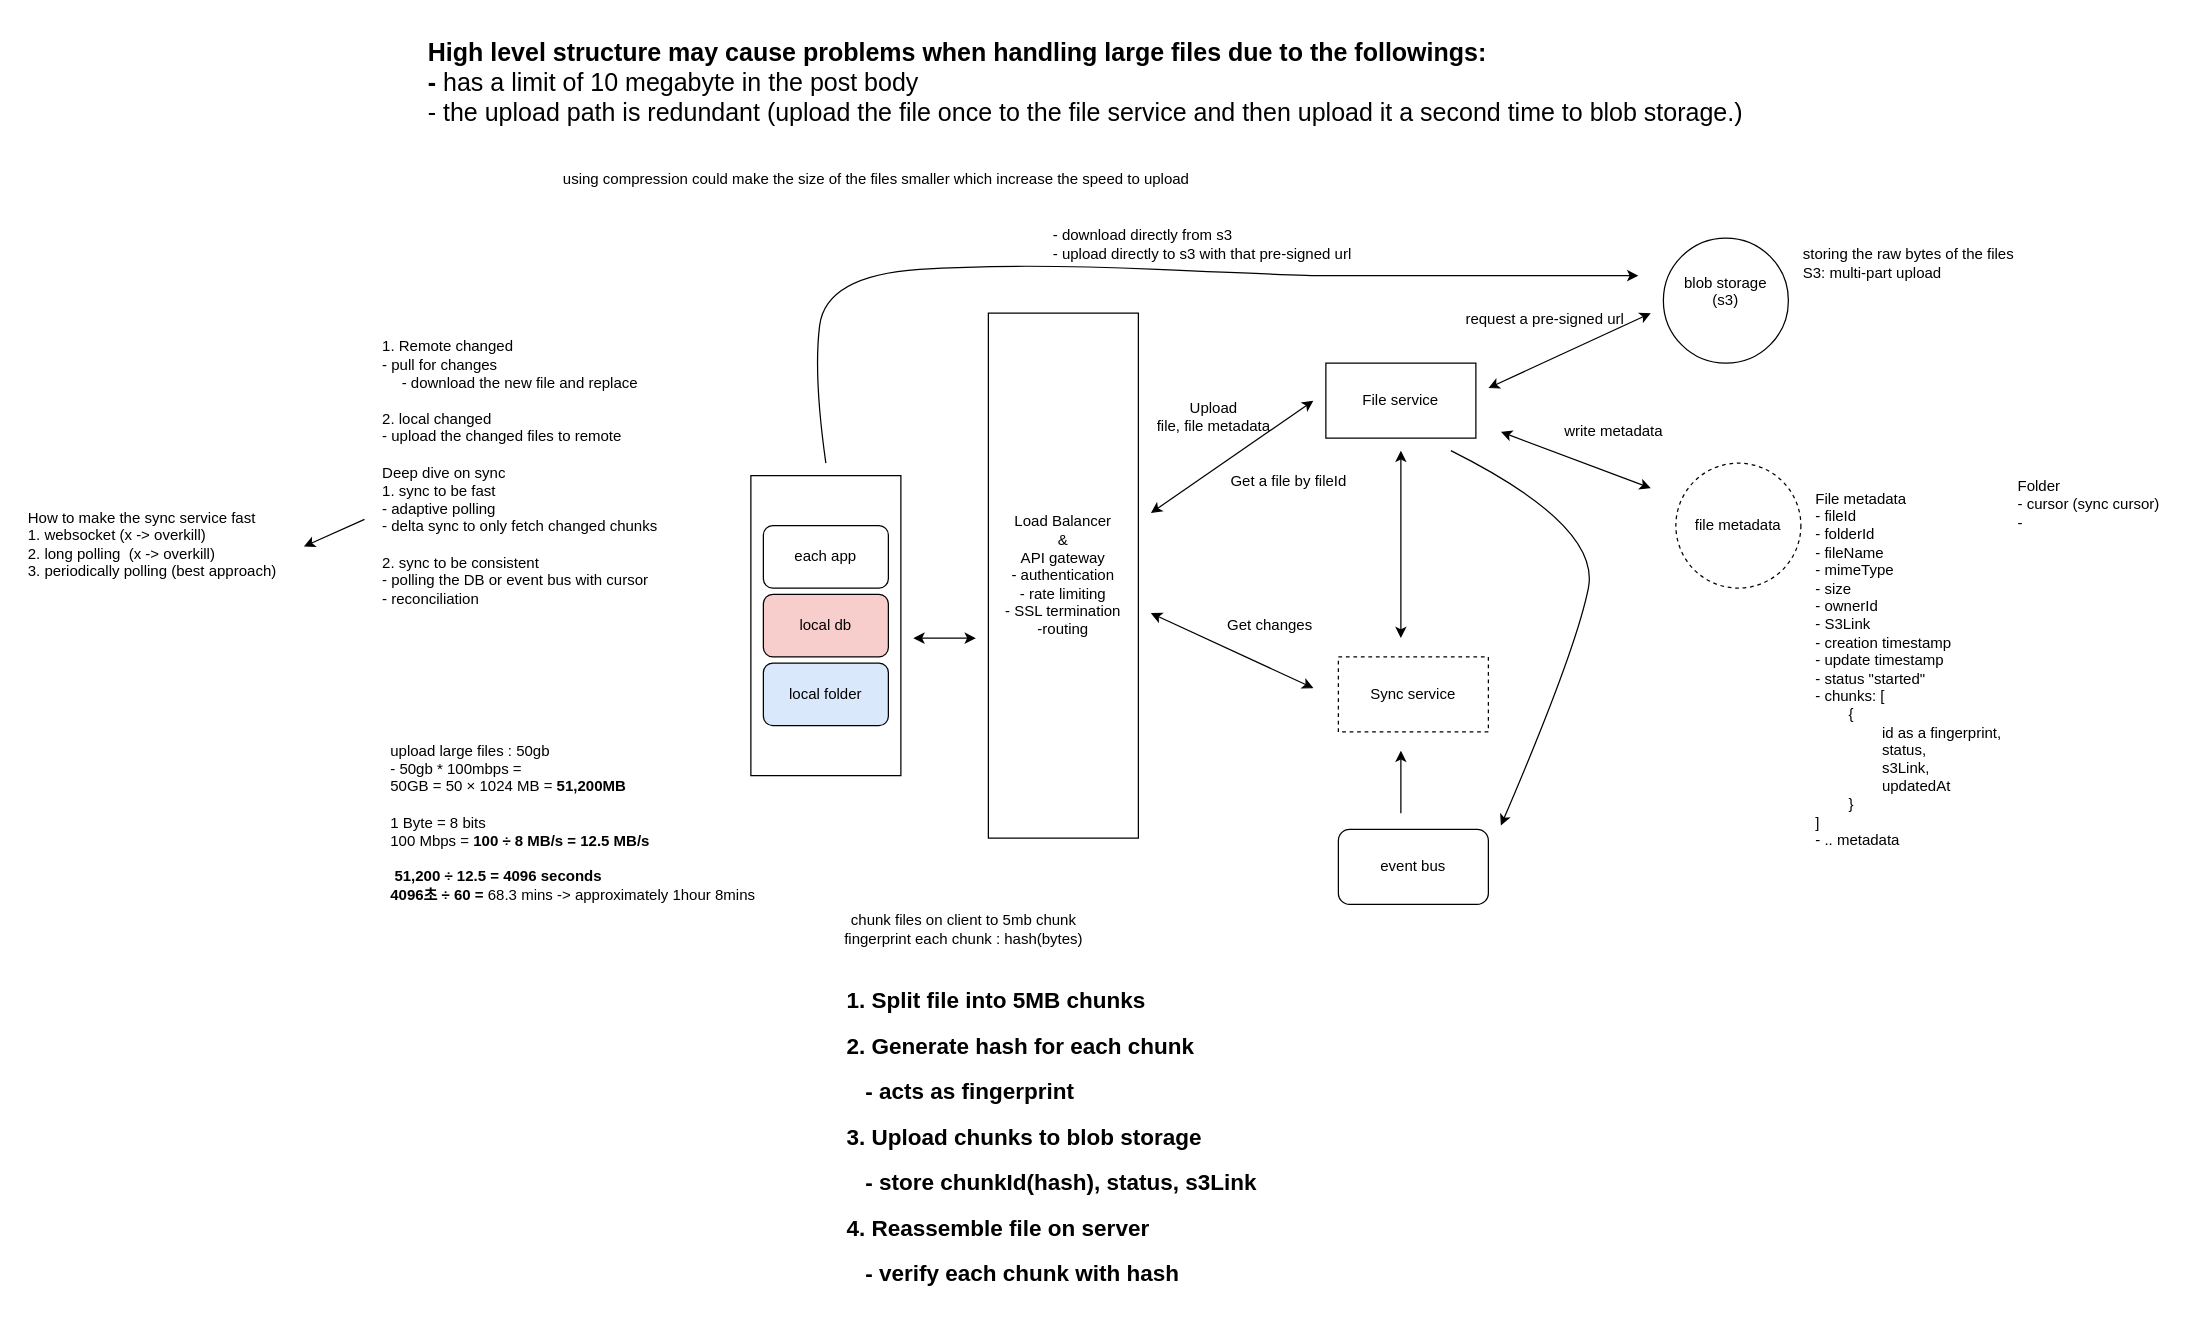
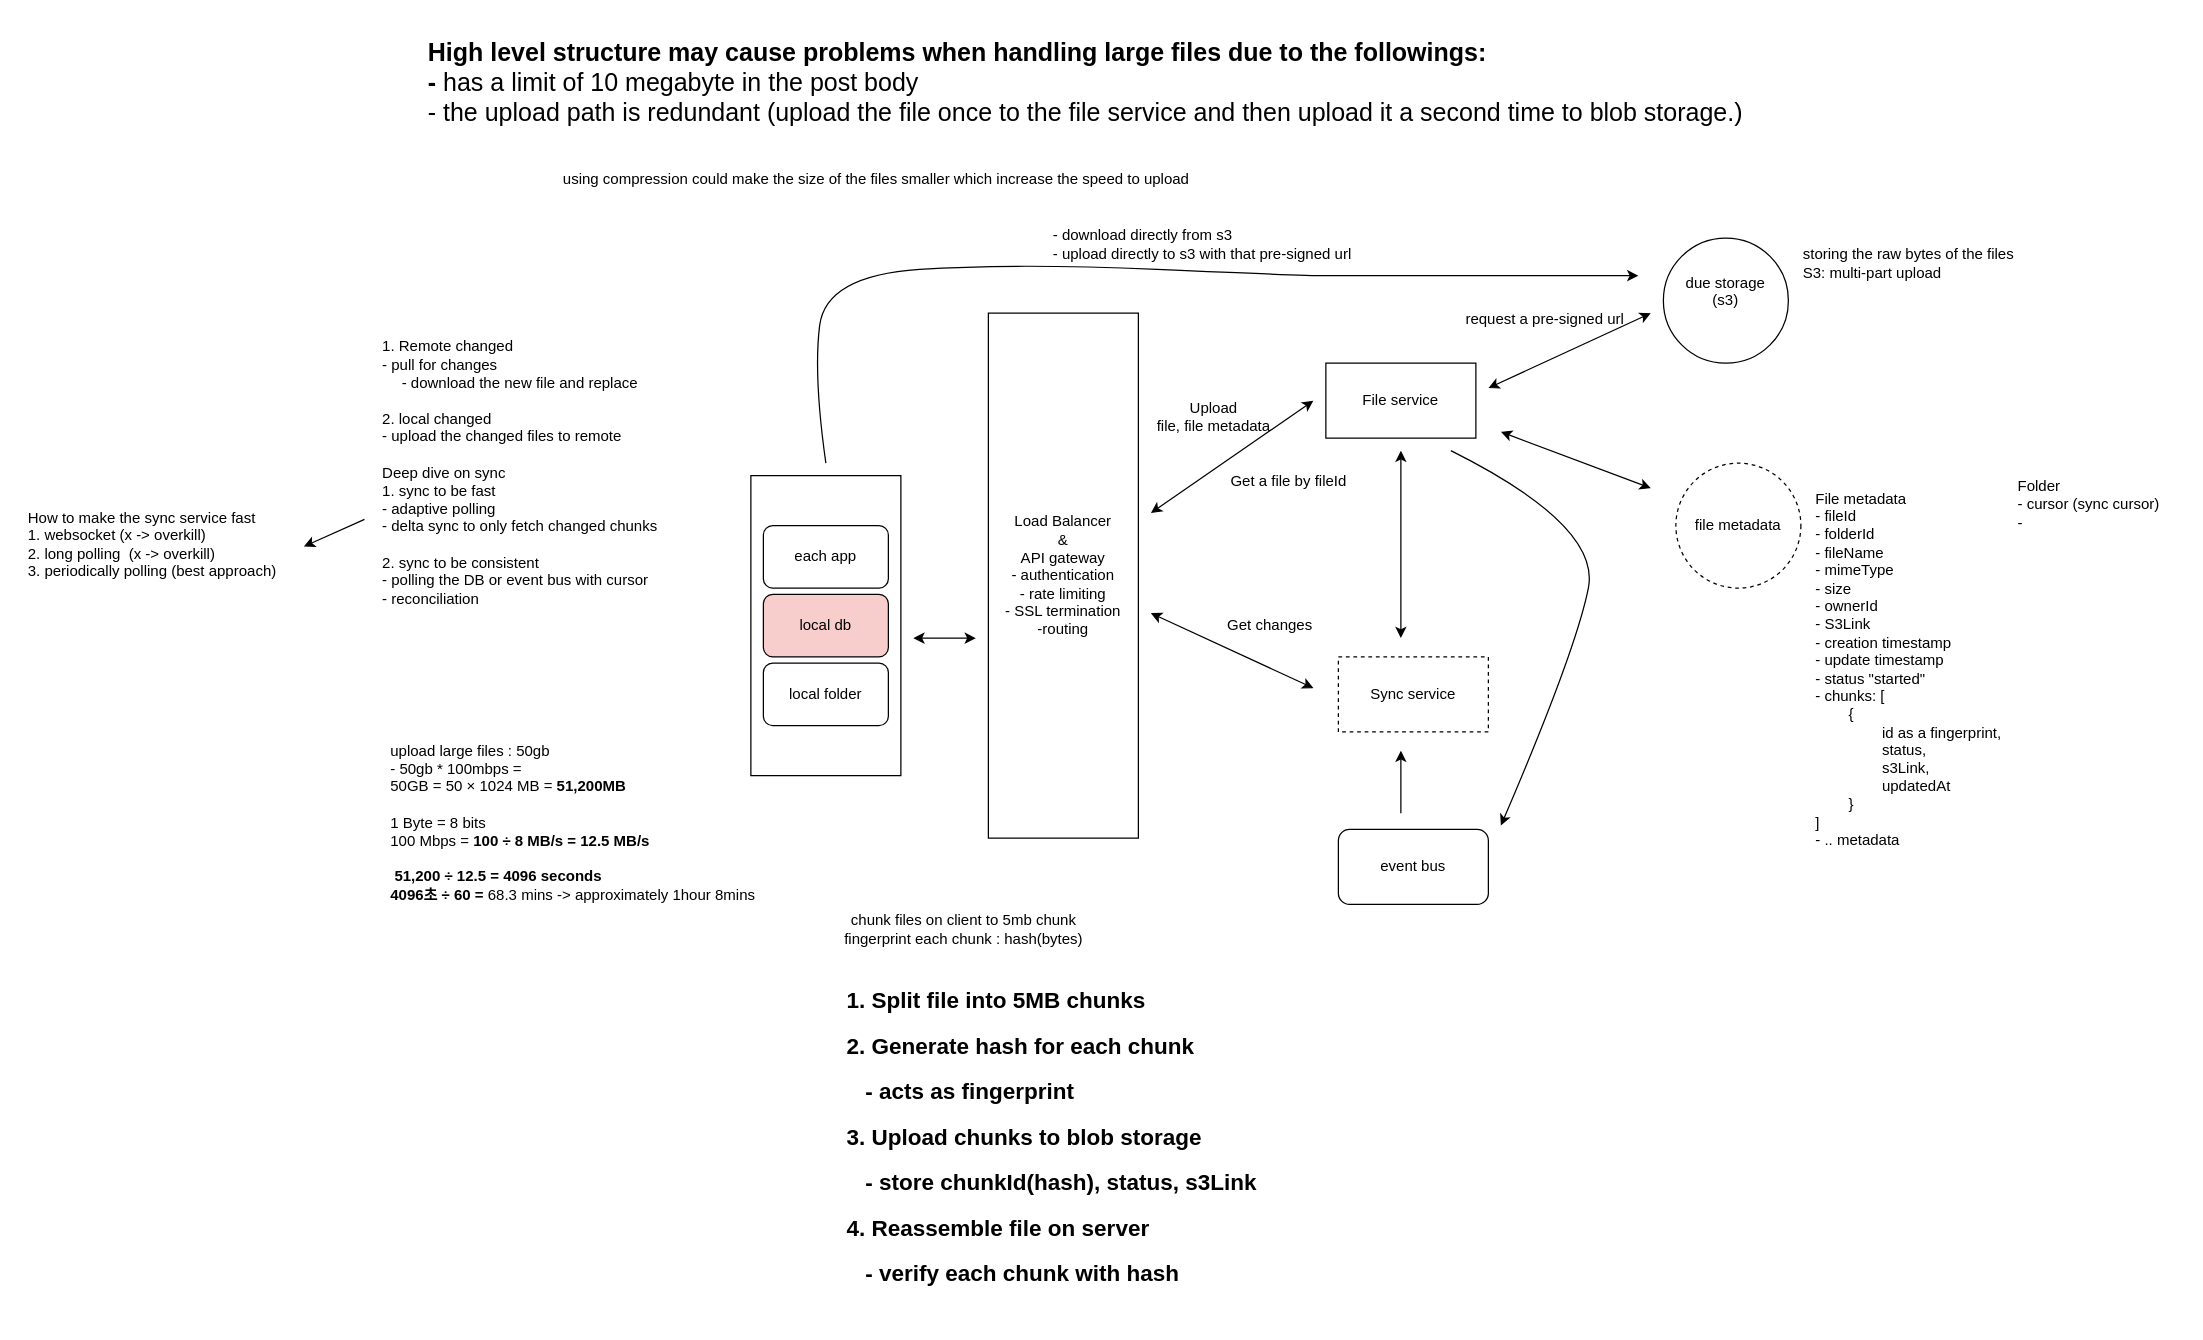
node "blob storage (s3)": label "blob storage (s3)" -> "due storage (s3)"
node "write metadata": removed
node "local folder": fillcolor #dae8fc -> #ffffff
